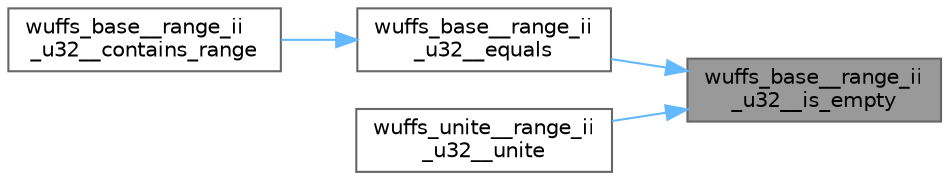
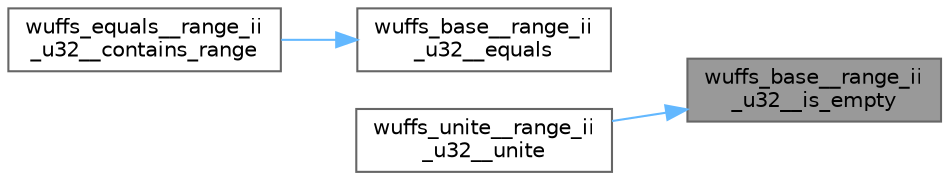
node "wuffs_base__range_ii _u32__contains_range": label "wuffs_base__range_ii _u32__contains_range" -> "wuffs_equals__range_ii _u32__contains_range"
edge "wuffs_base__range_ii _u32__equals" -> "wuffs_base__range_ii _u32__is_empty": removed
